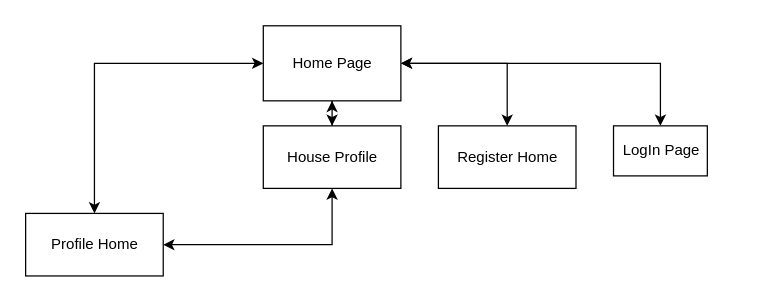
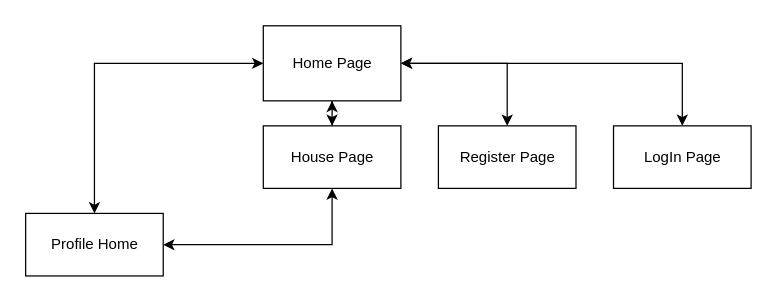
node "LogIn Page": size 94x50 -> 138x63
node "House Profile": label "House Profile" -> "House Page"
node "Register Home": label "Register Home" -> "Register Page"
